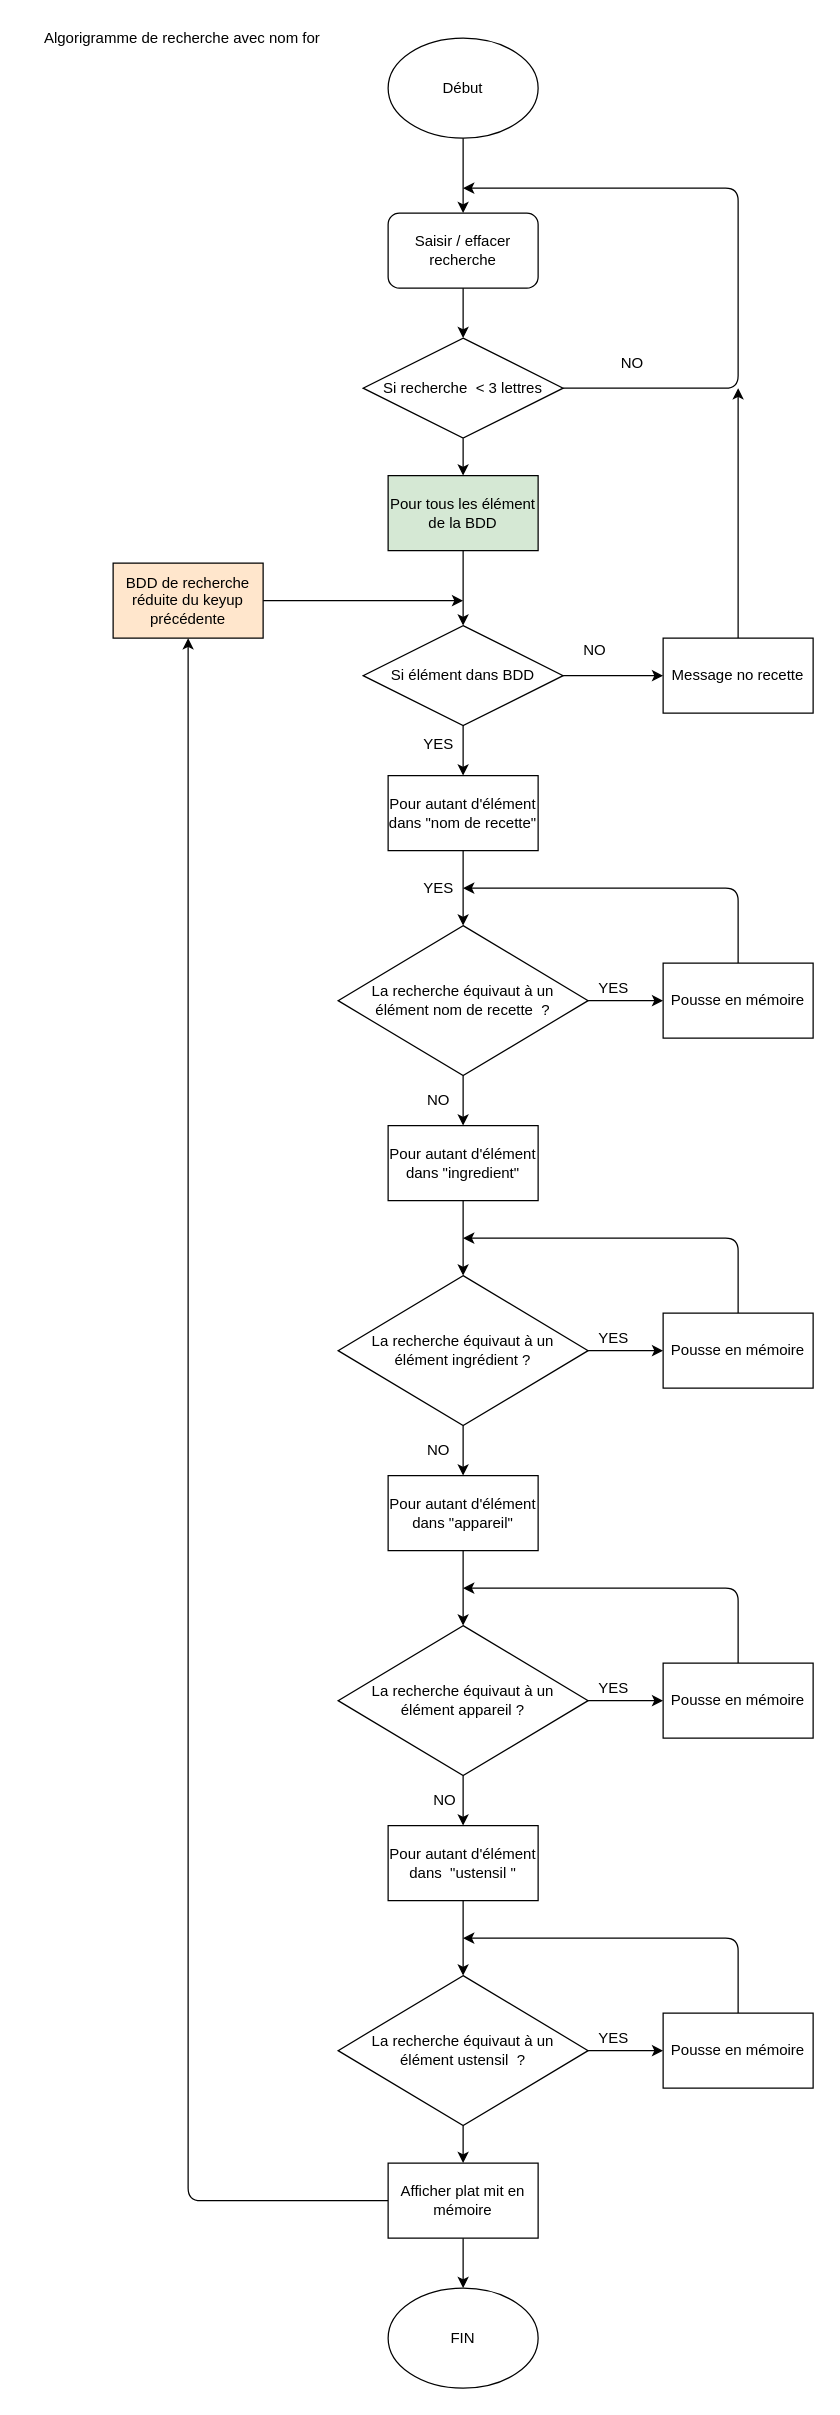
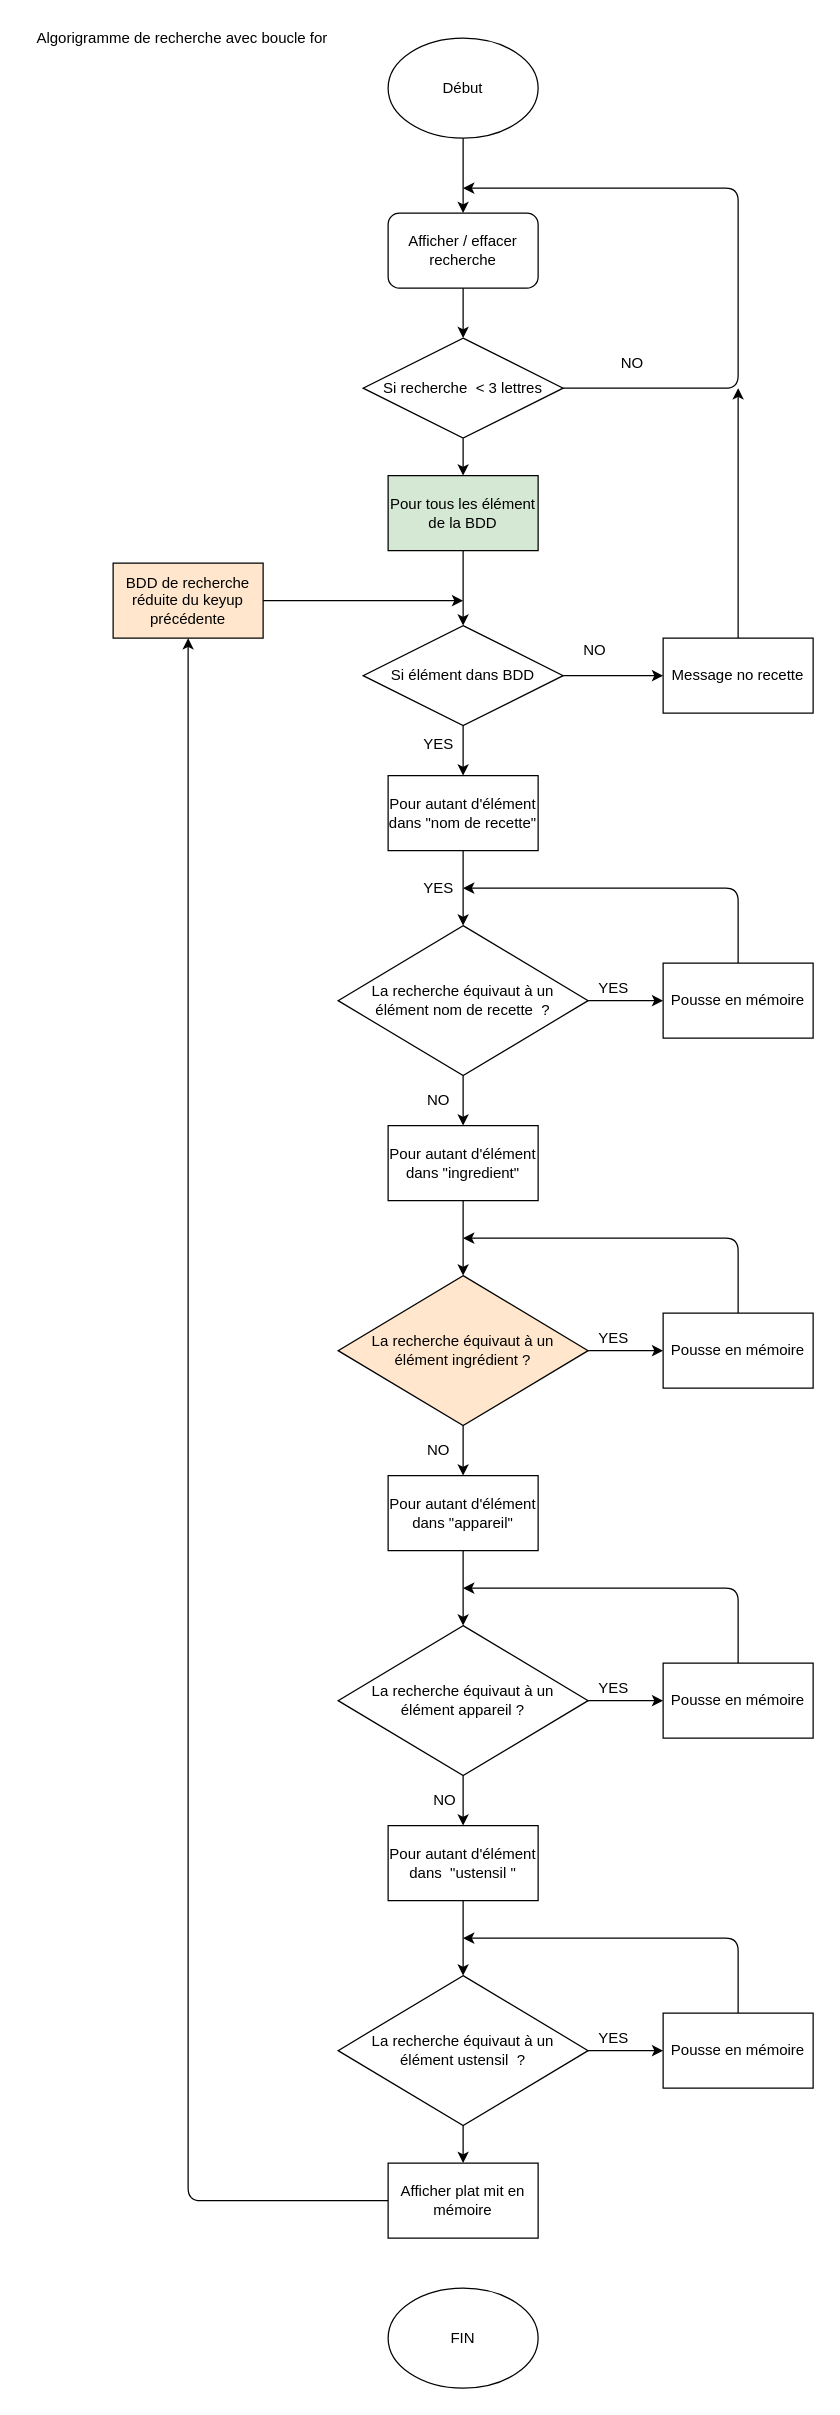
node "Algorigramme de recherche avec nom for": label "Algorigramme de recherche avec nom for" -> "Algorigramme de recherche avec boucle for"
node "Saisir / effacer recherche": label "Saisir / effacer recherche" -> "Afficher / effacer recherche"
node "La recherche équivaut à un élément ingrédient ?": fillcolor #ffffff -> #ffe6cc
edge "Afficher plat mit en mémoire" -> "FIN": removed
